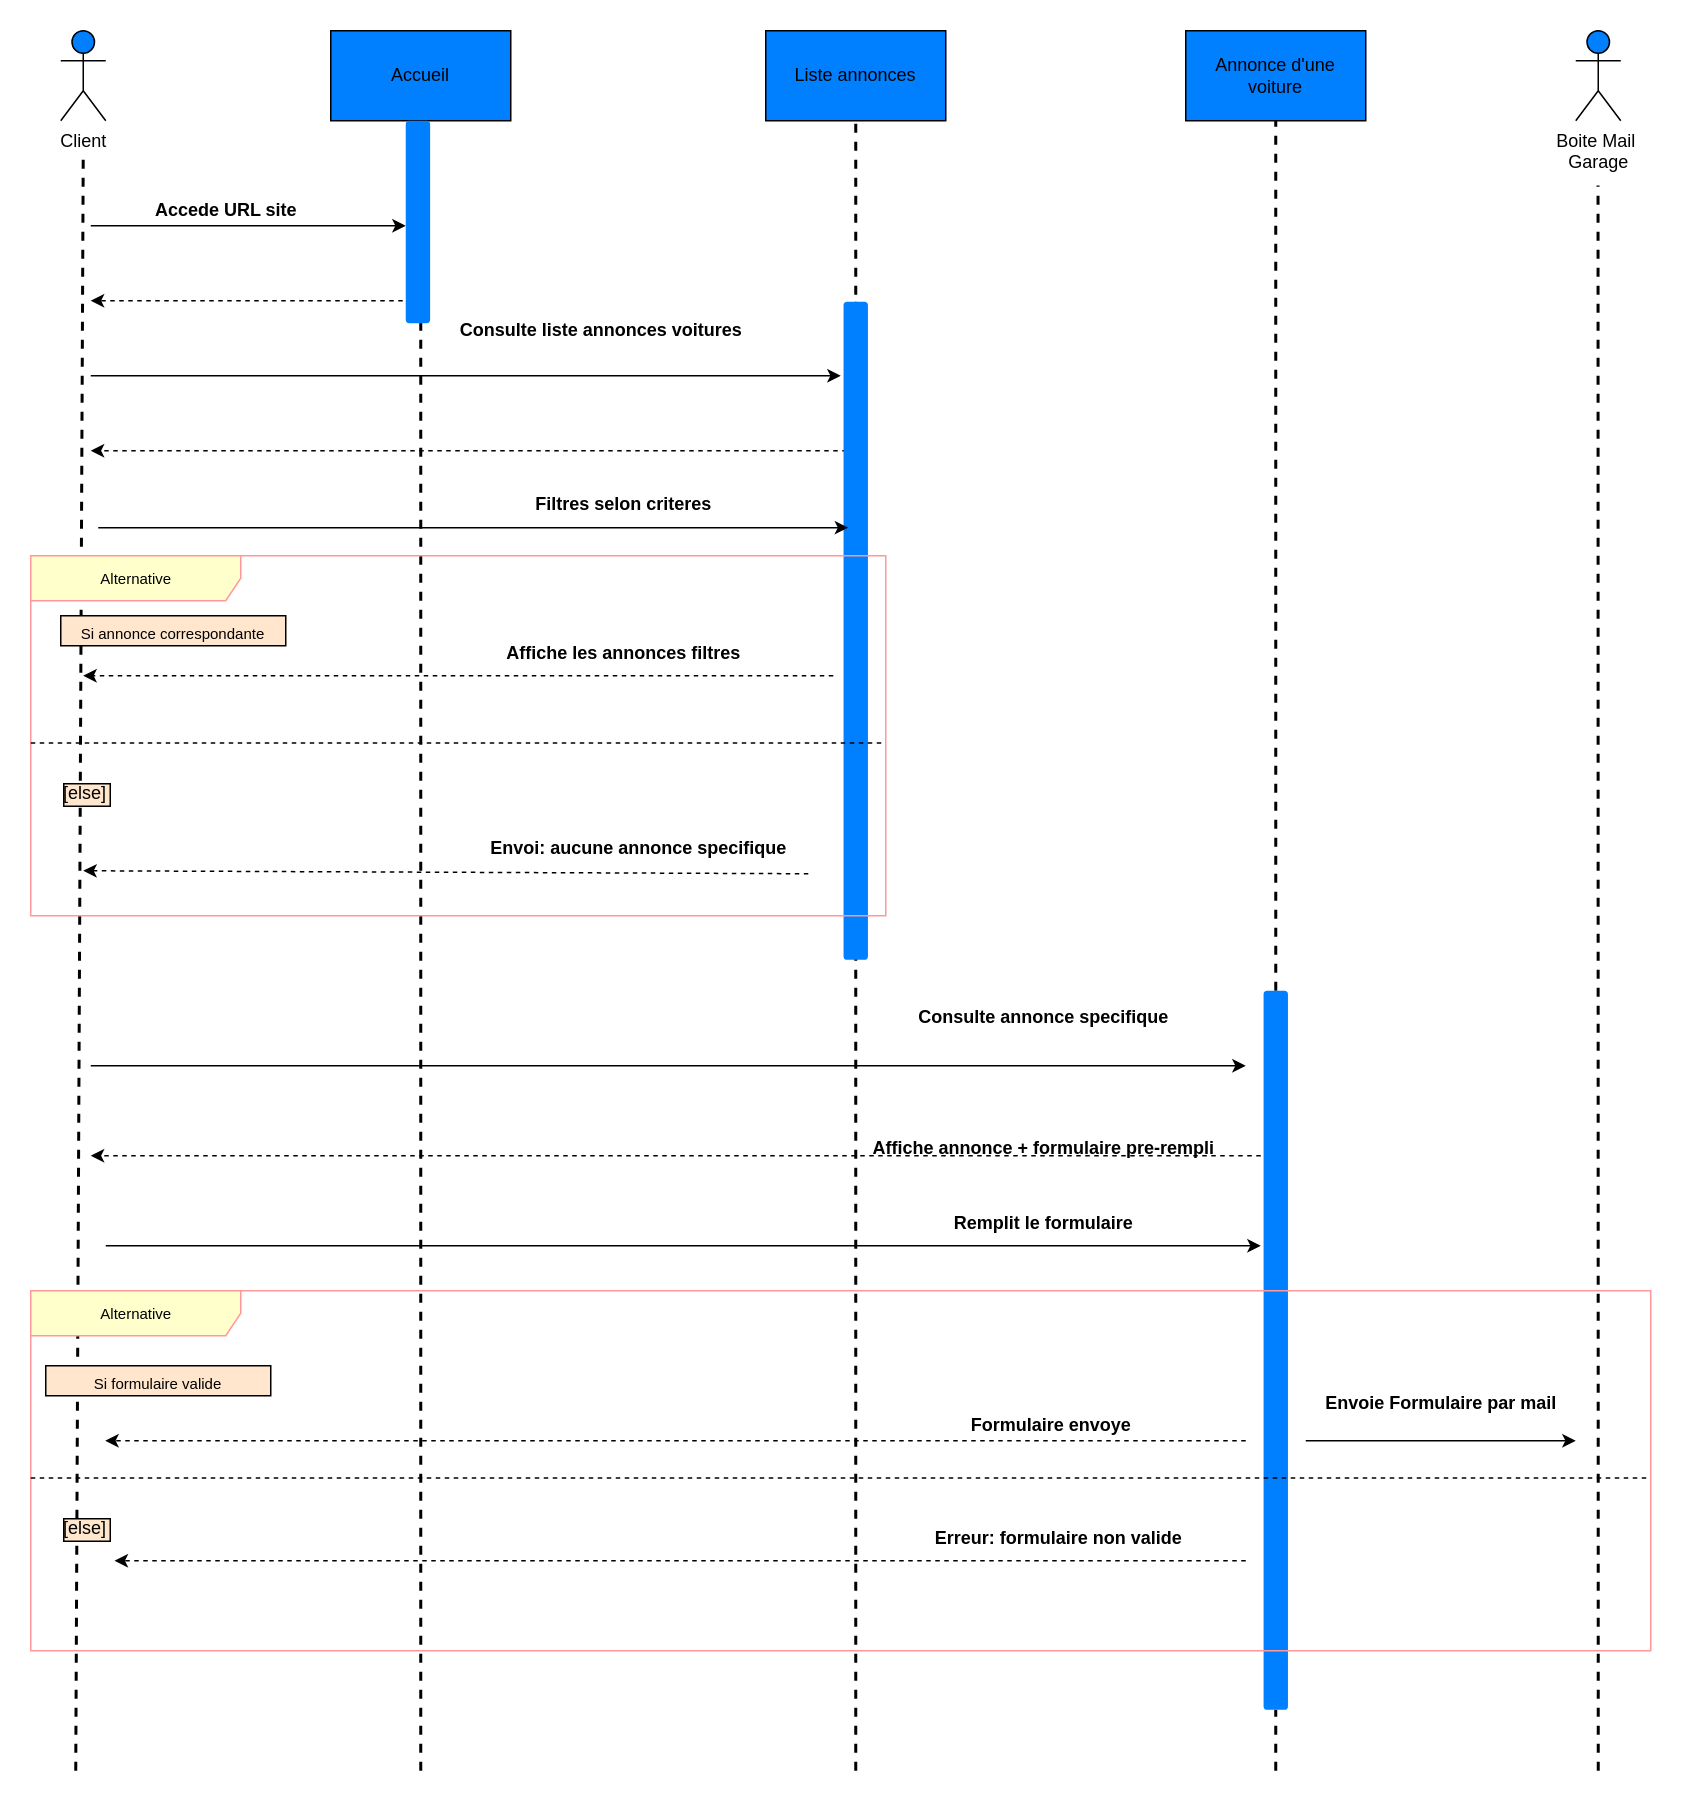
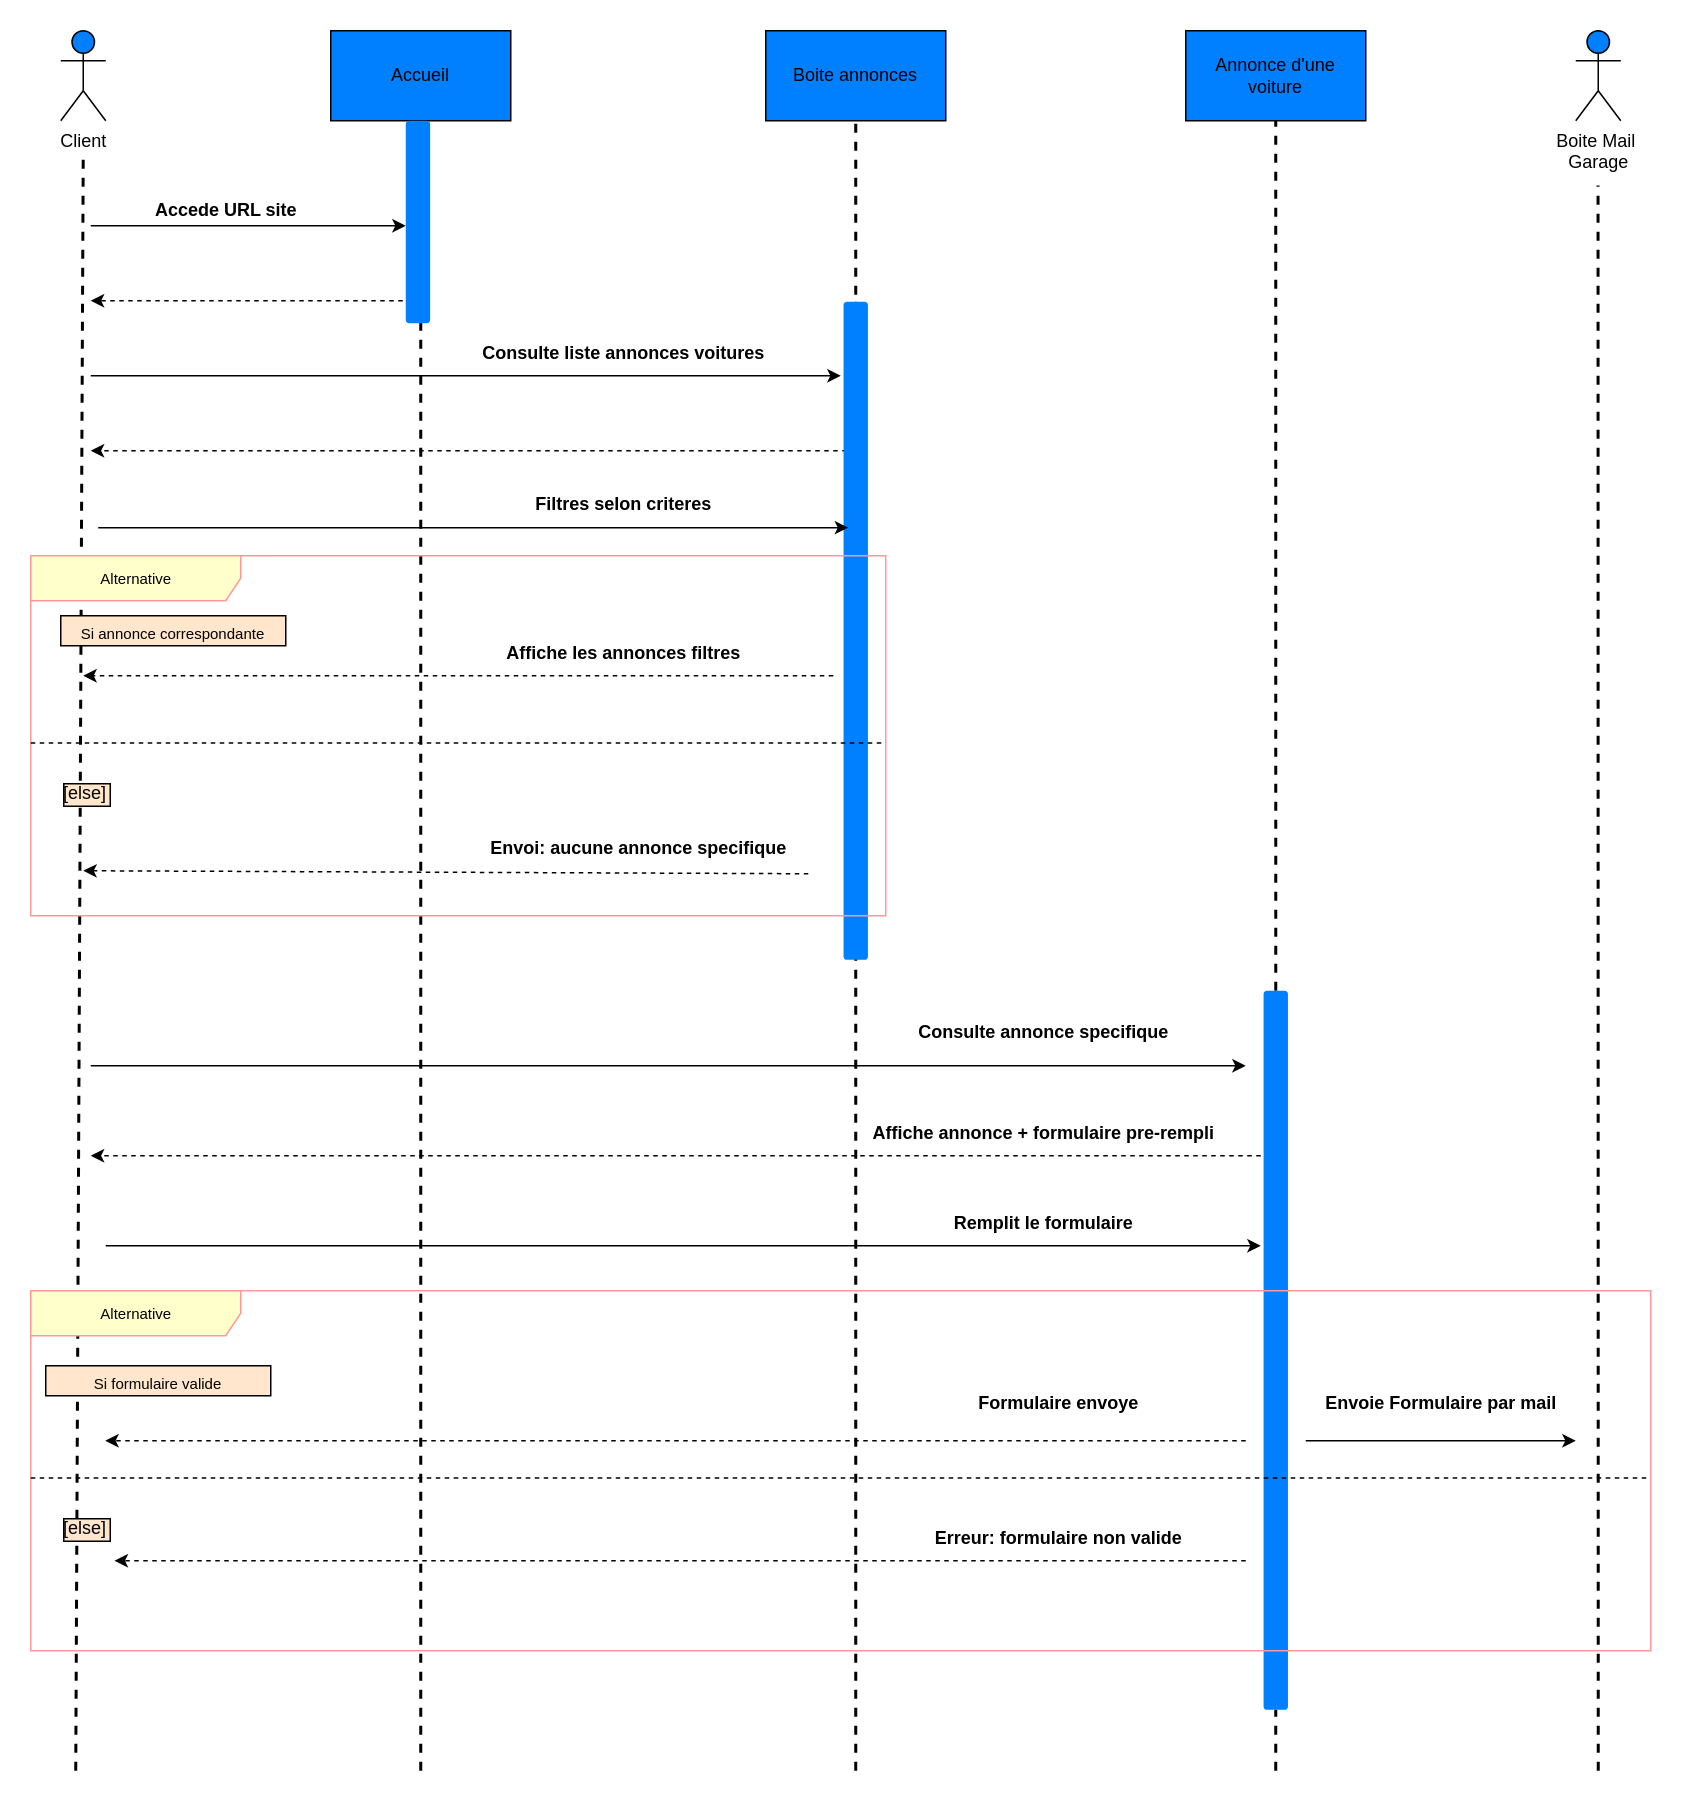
node "Liste annonces": label "Liste annonces" -> "Boite annonces"
node "Consulte liste annonces voitures": moved (601, 331) -> (623, 353)
node "Consulte annonce specifique": moved (1043, 1018) -> (1043, 1033)
node "Affiche annonce + formulaire pre-rempli": moved (1043, 1148) -> (1043, 1133)
node "Formulaire envoye": moved (1051, 1426) -> (1058, 1403)
